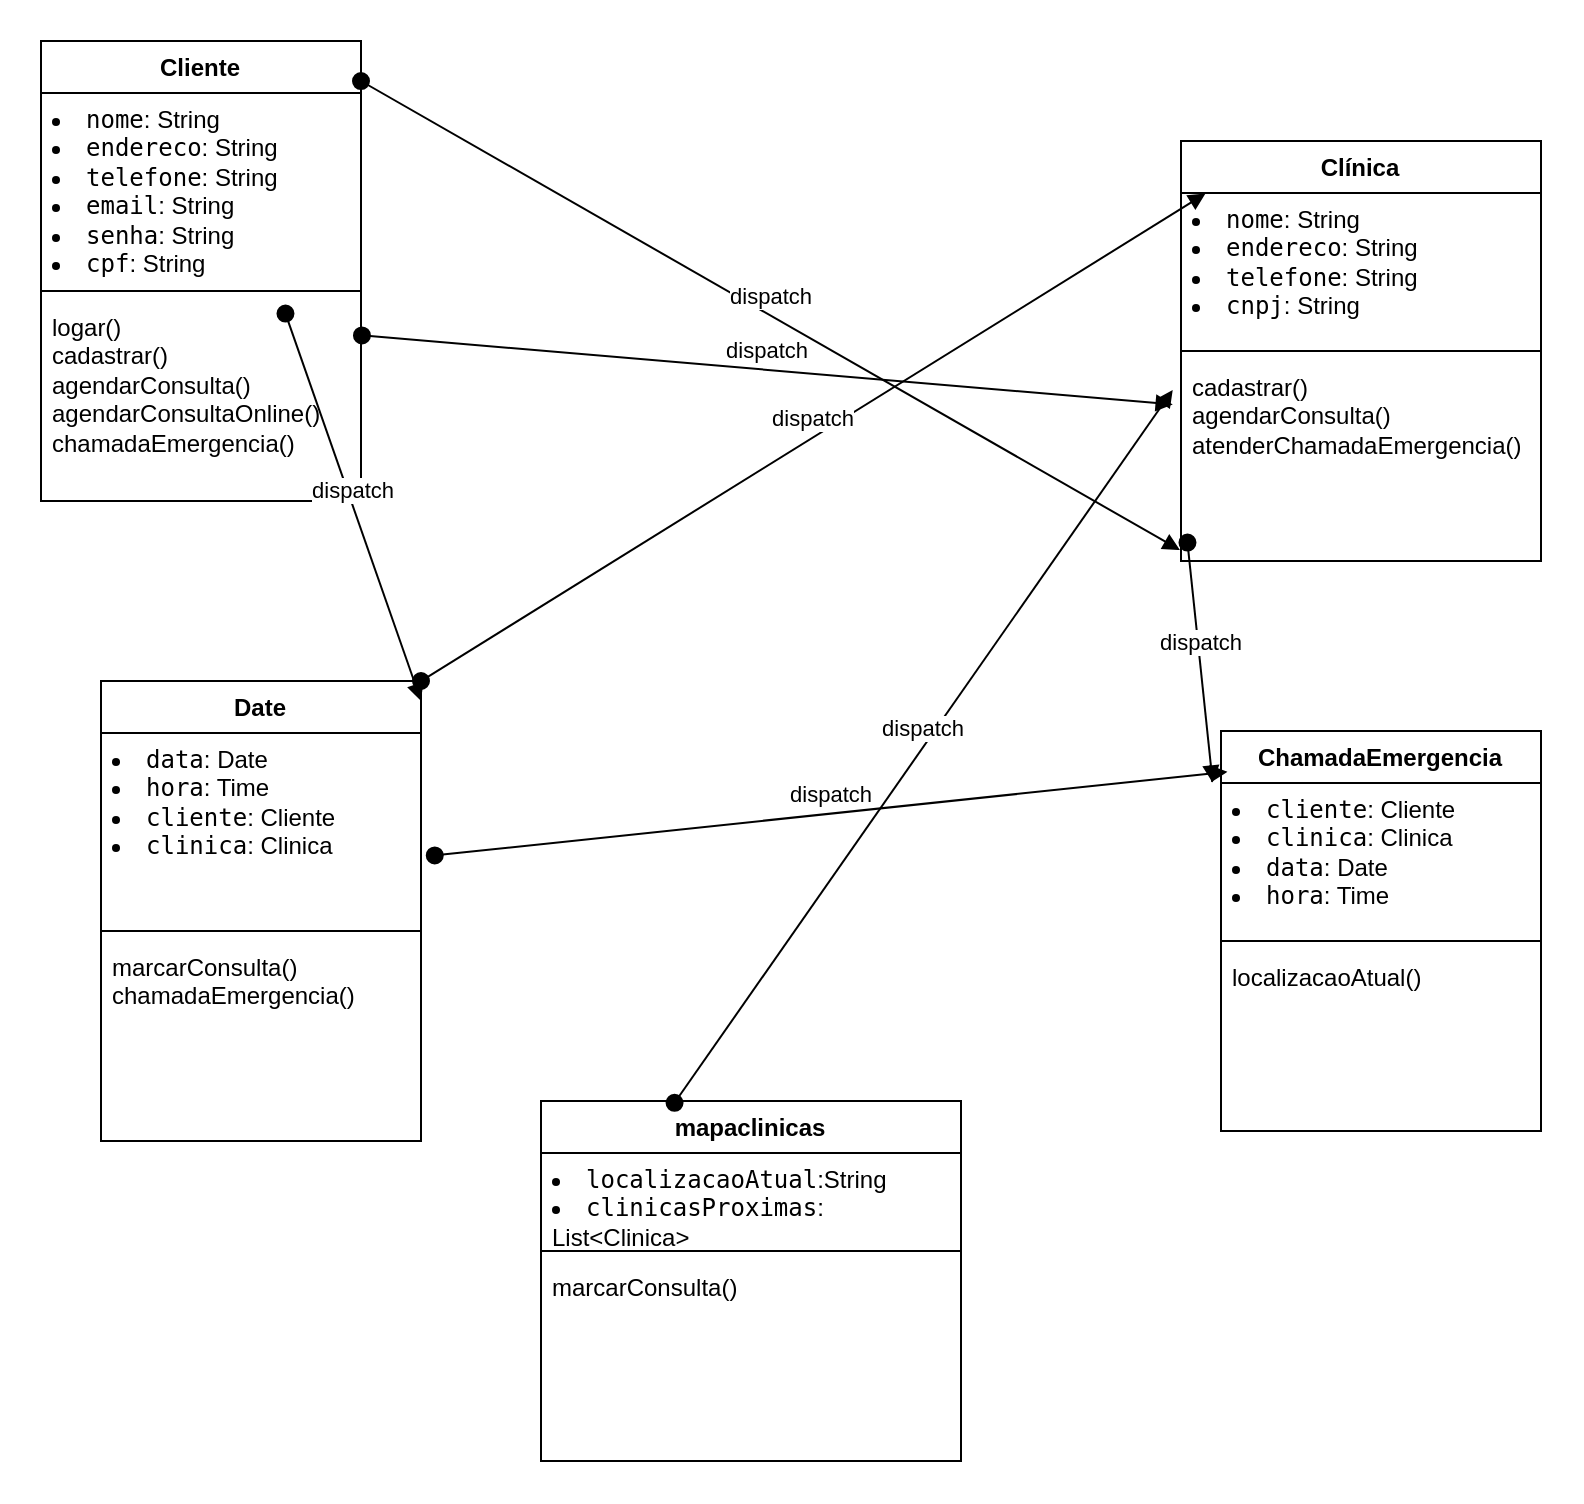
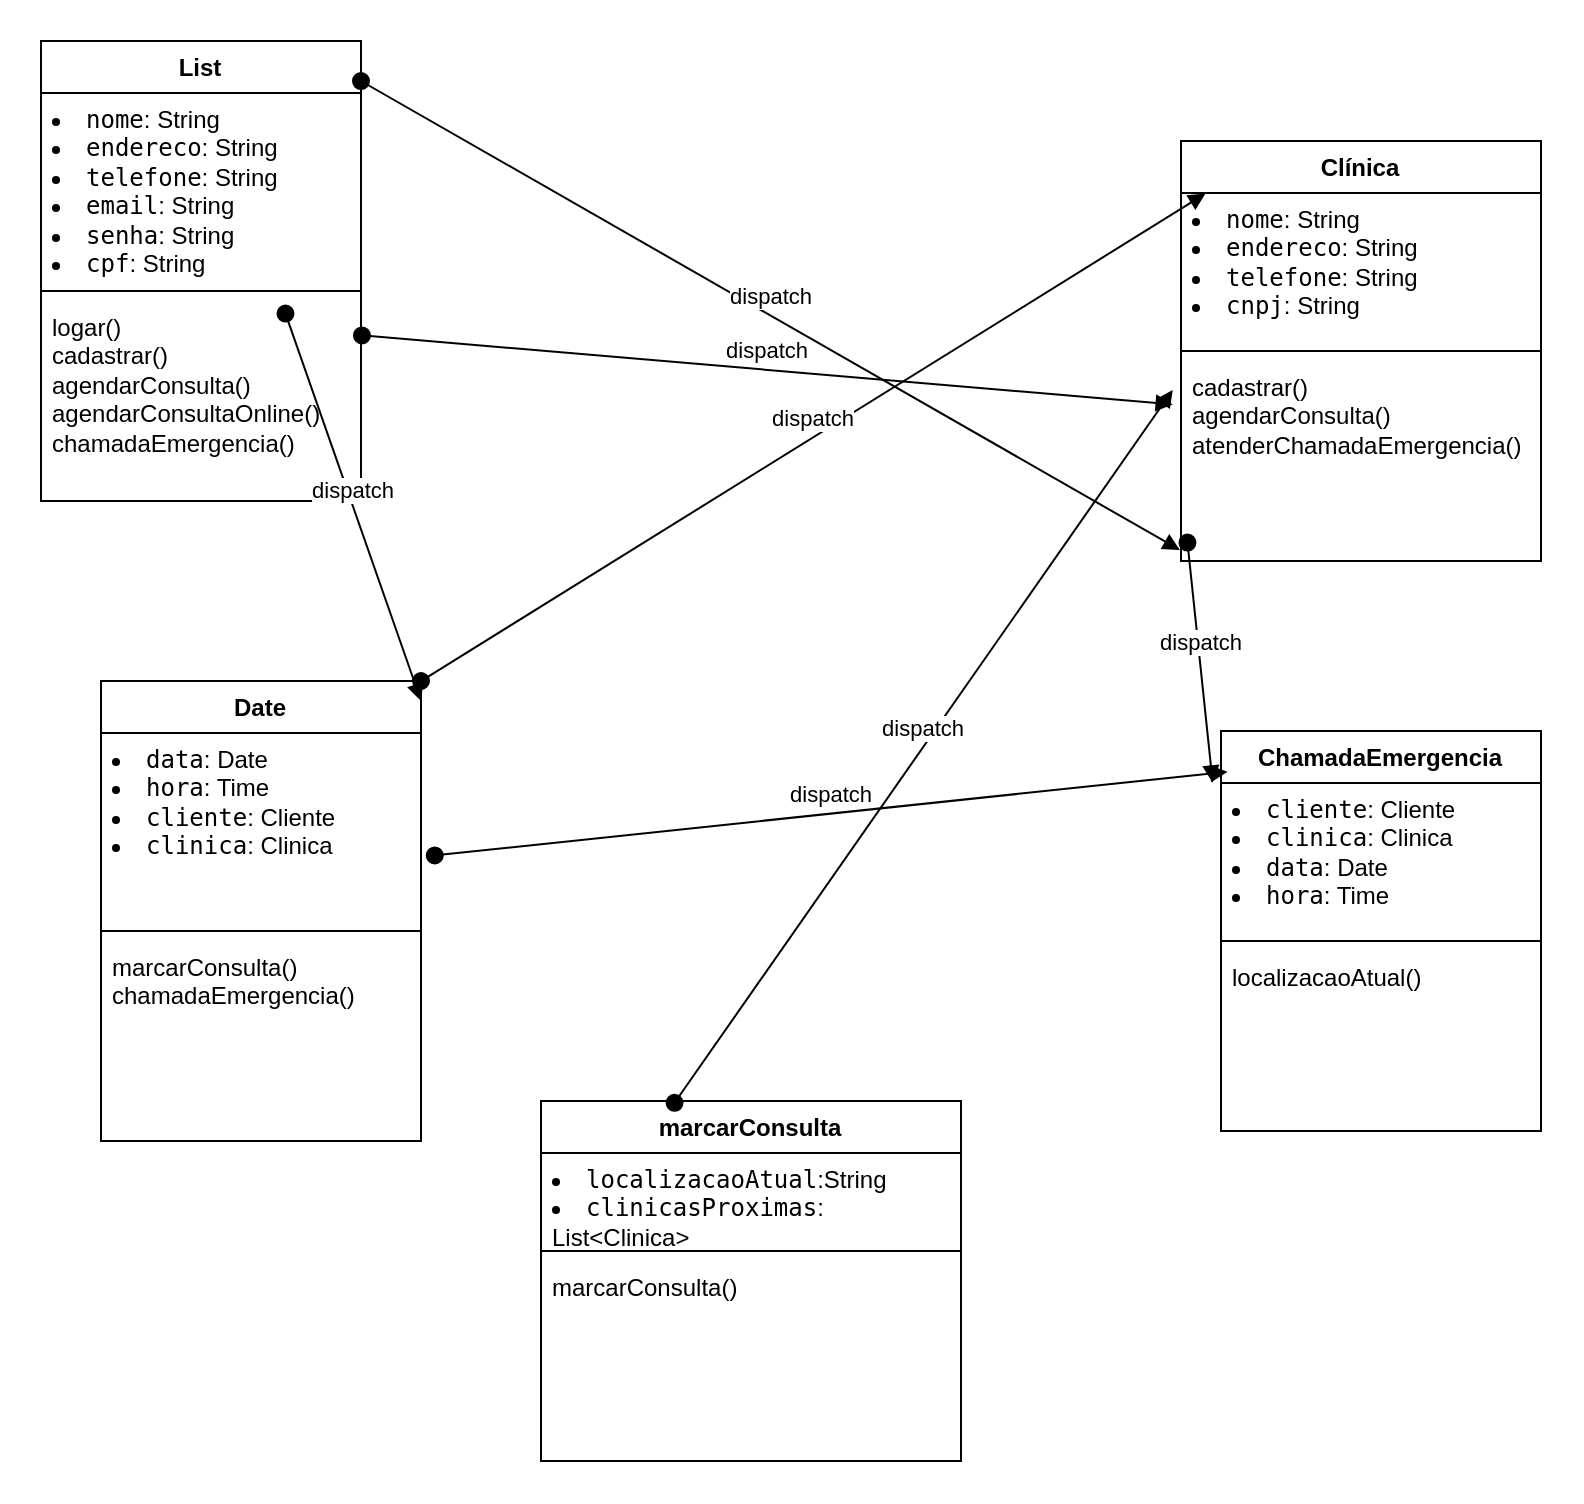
node "Cliente": label "Cliente" -> "List"
node "mapaclinicas": label "mapaclinicas" -> "marcarConsulta"
